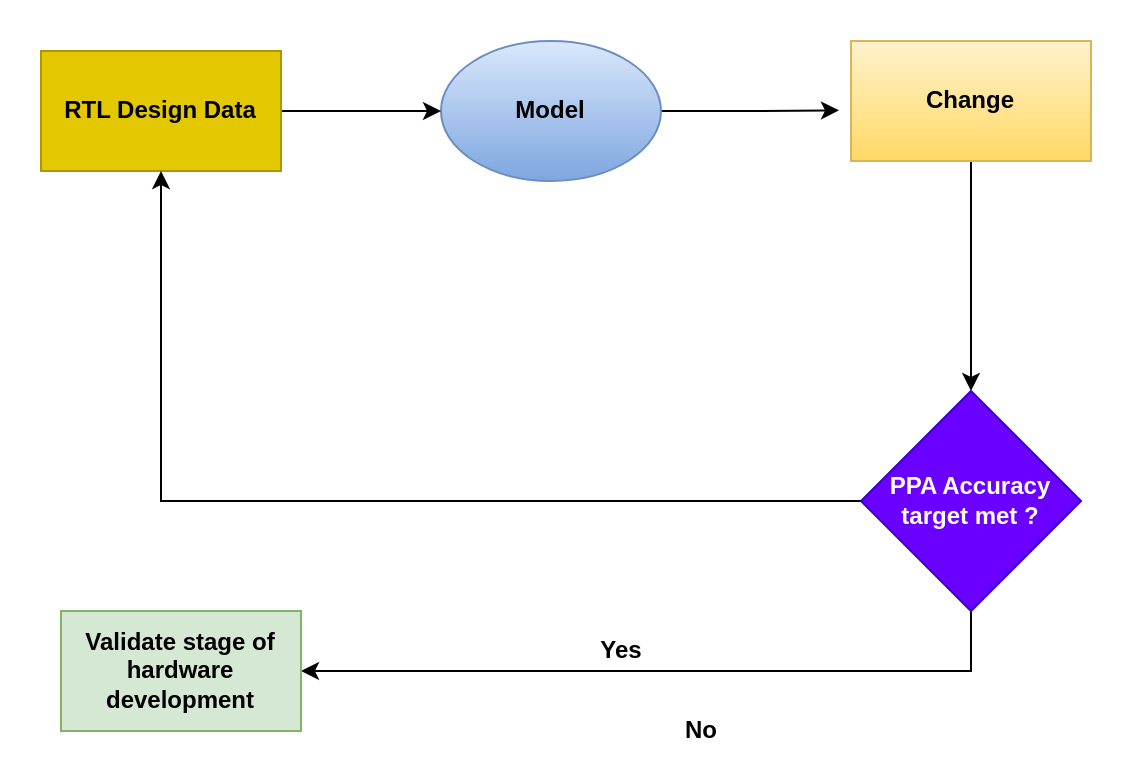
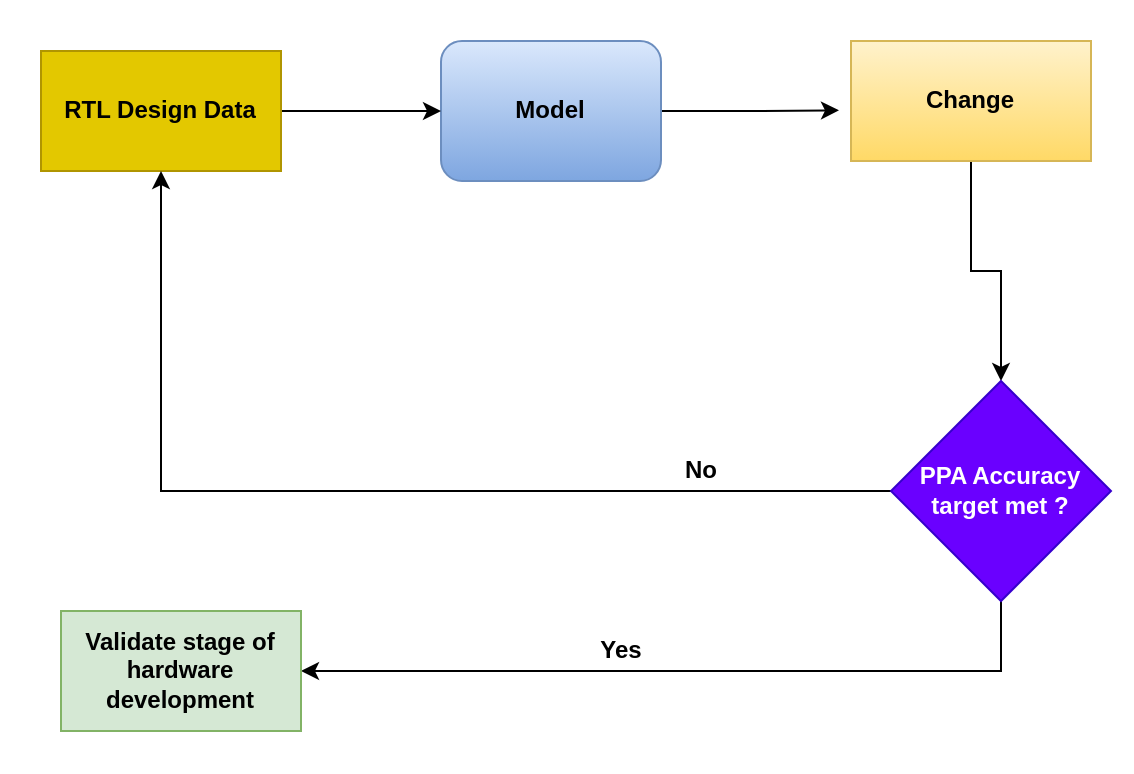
node "Model": shape ellipse -> rounded rectangle
node "PPA Accuracy target met ?": moved (971, 501) -> (1001, 491)
node "No": moved (701, 731) -> (701, 471)
